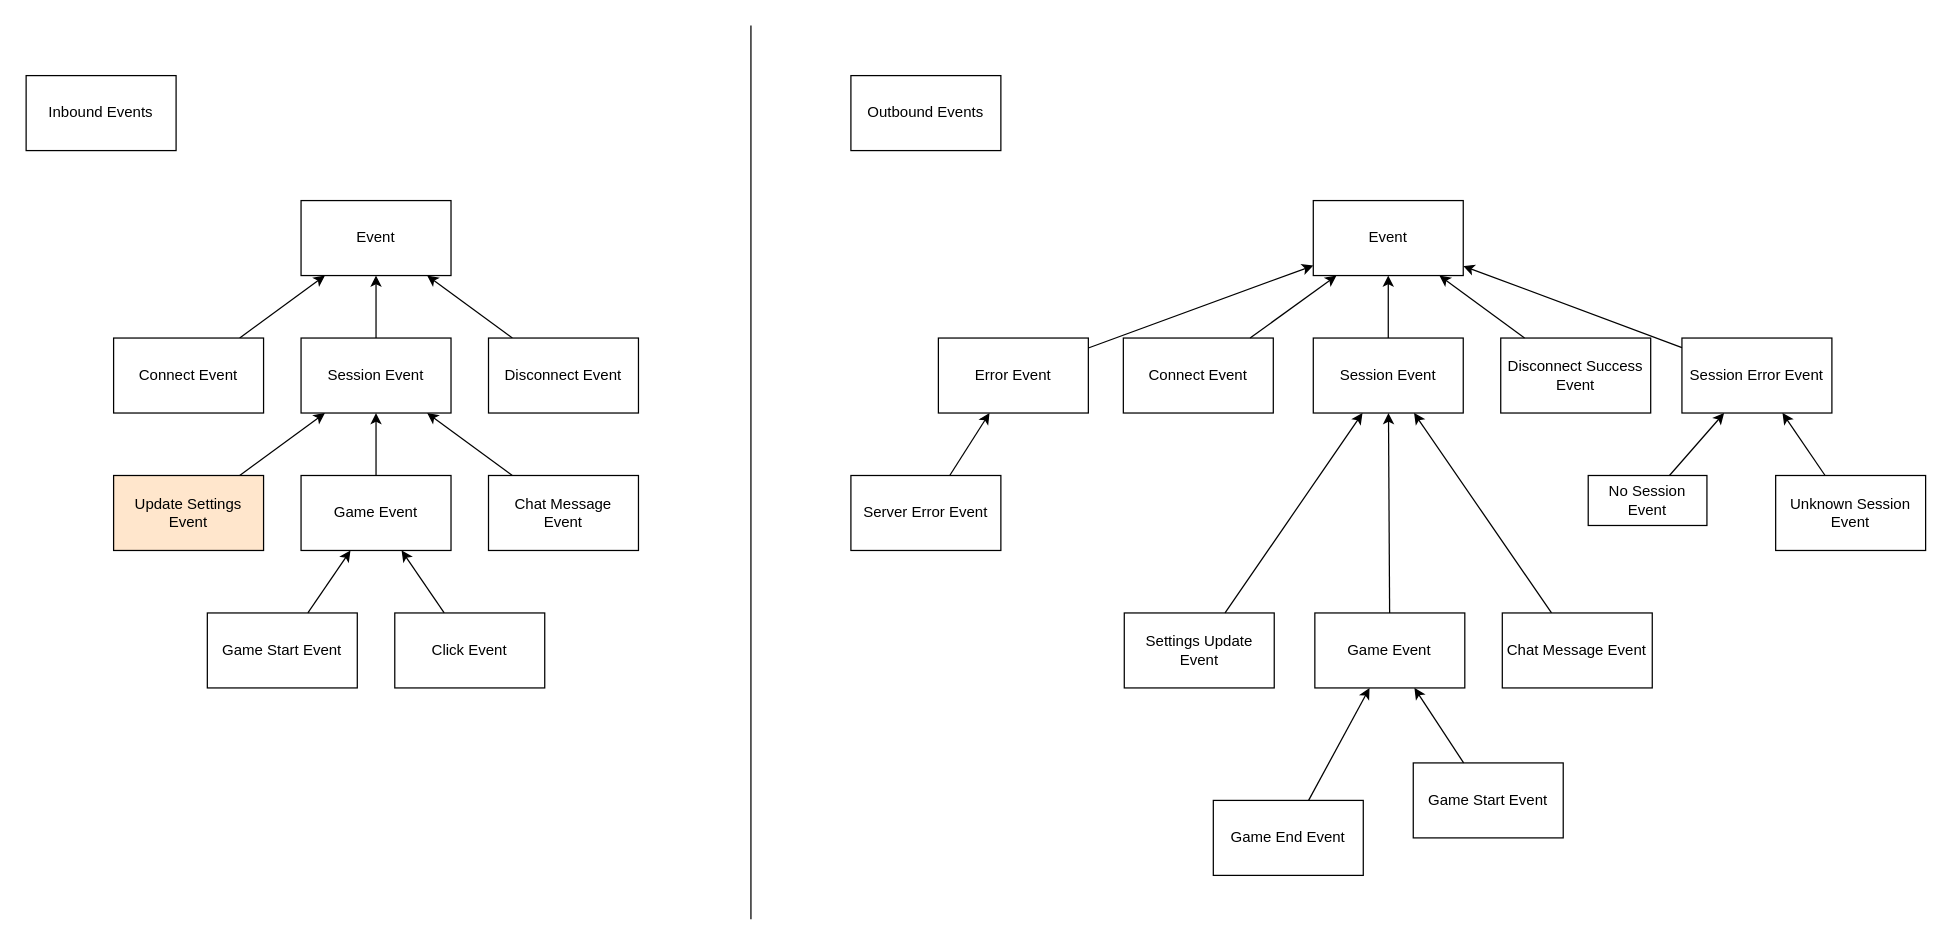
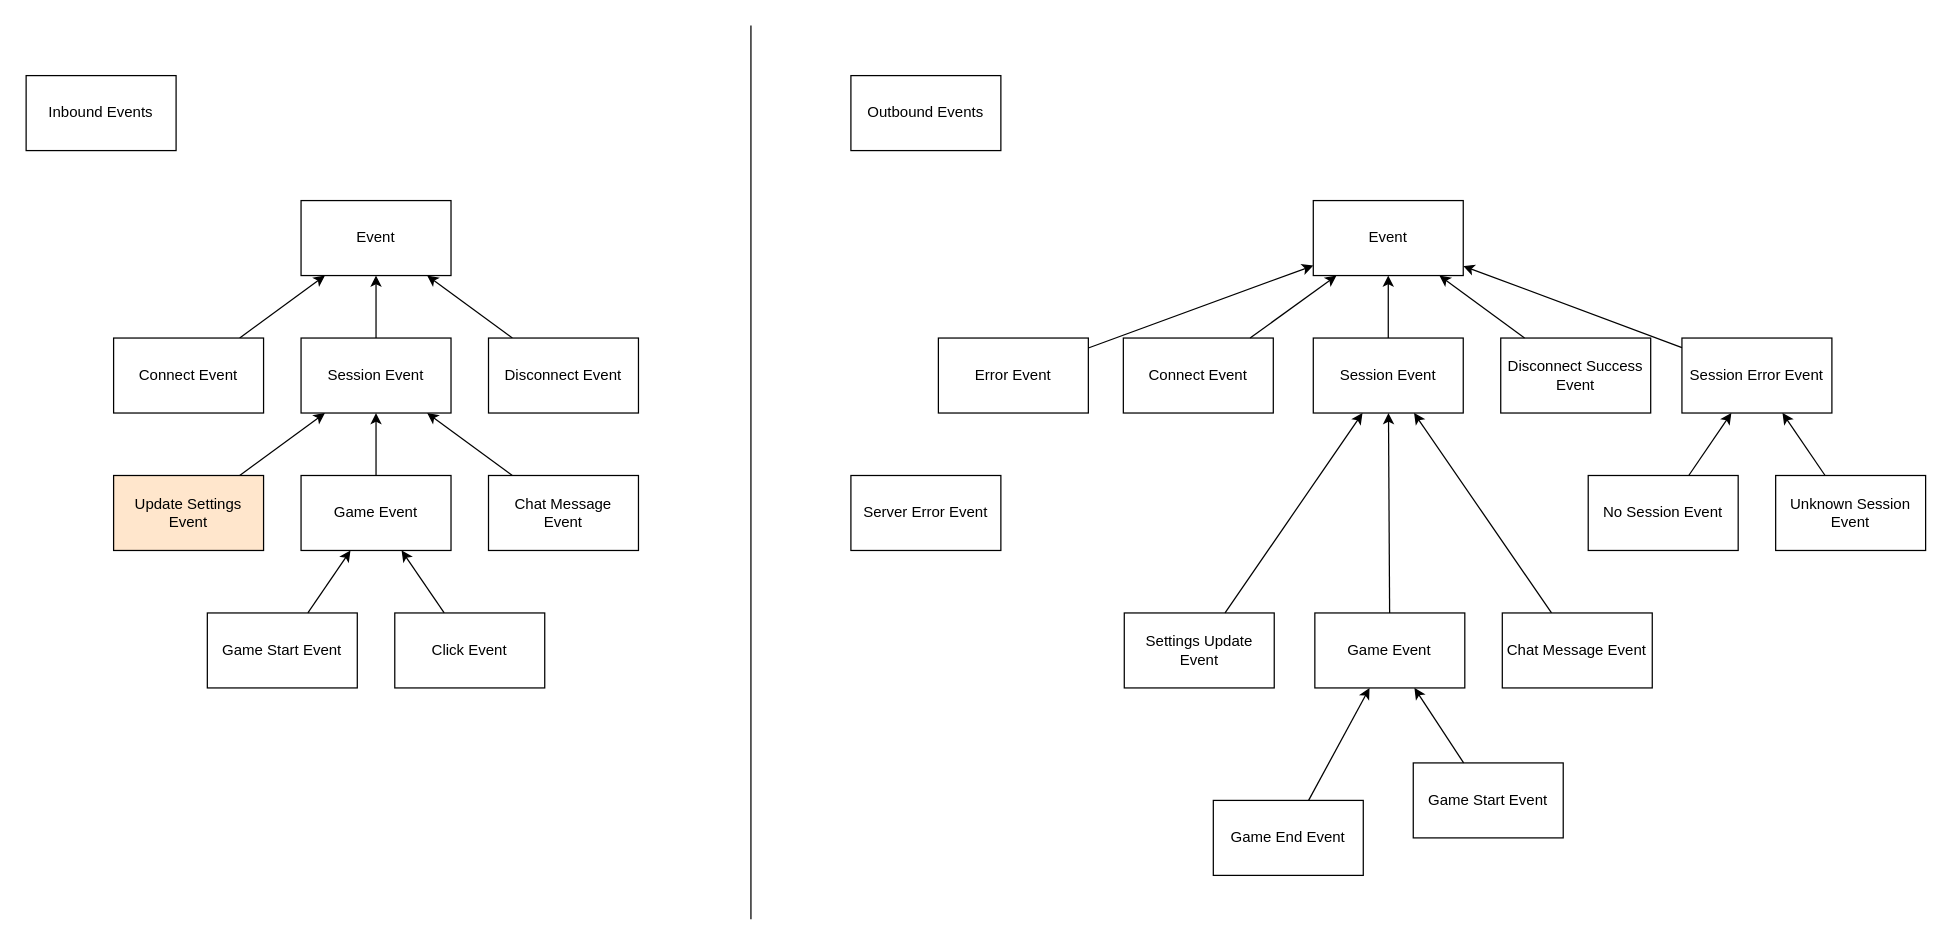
edge "Server Error Event" -> "Error Event": removed
node "No Session Event": size 119x50 -> 150x75
